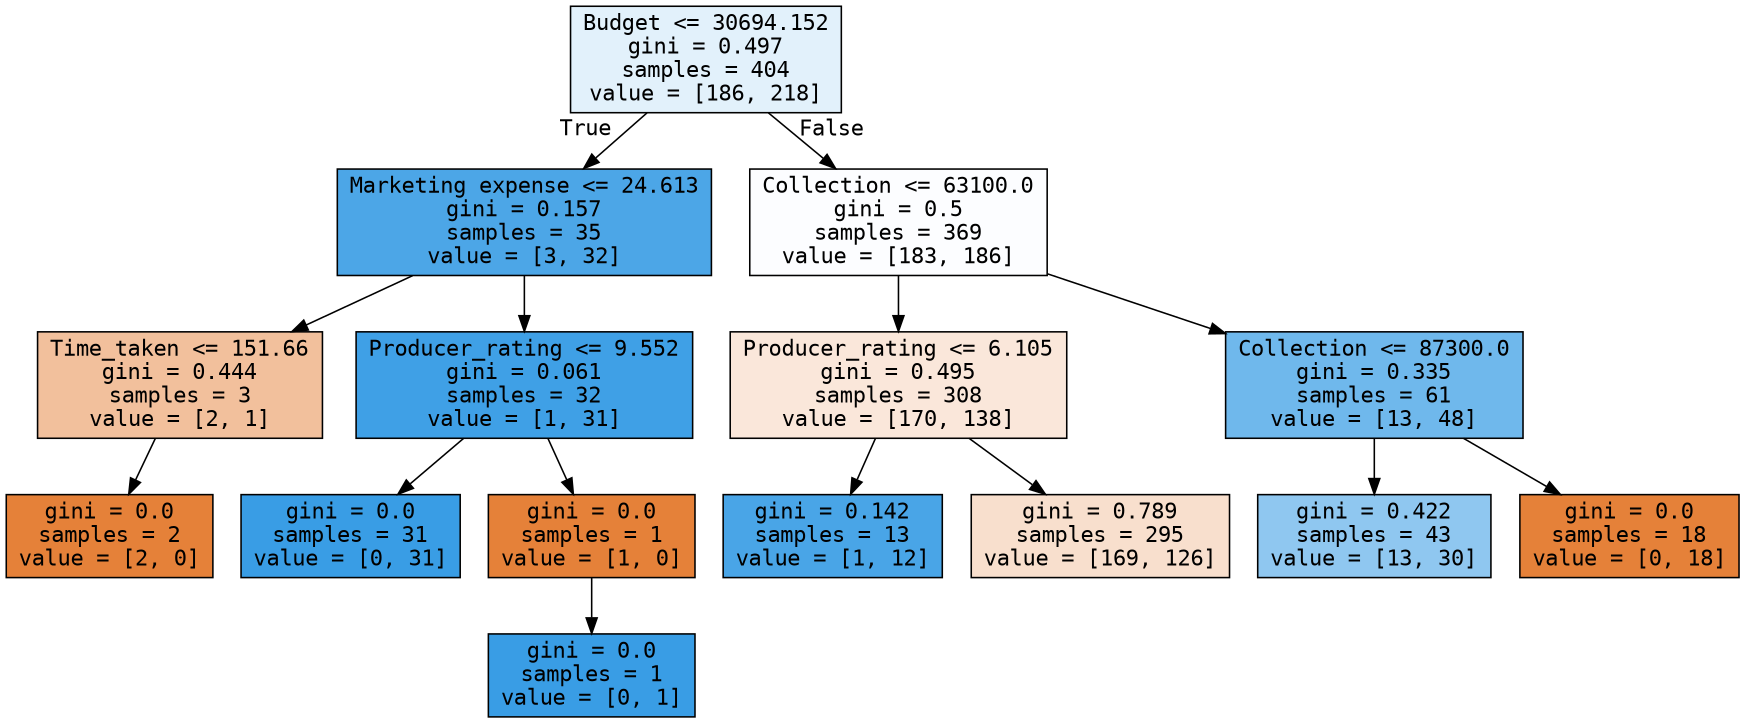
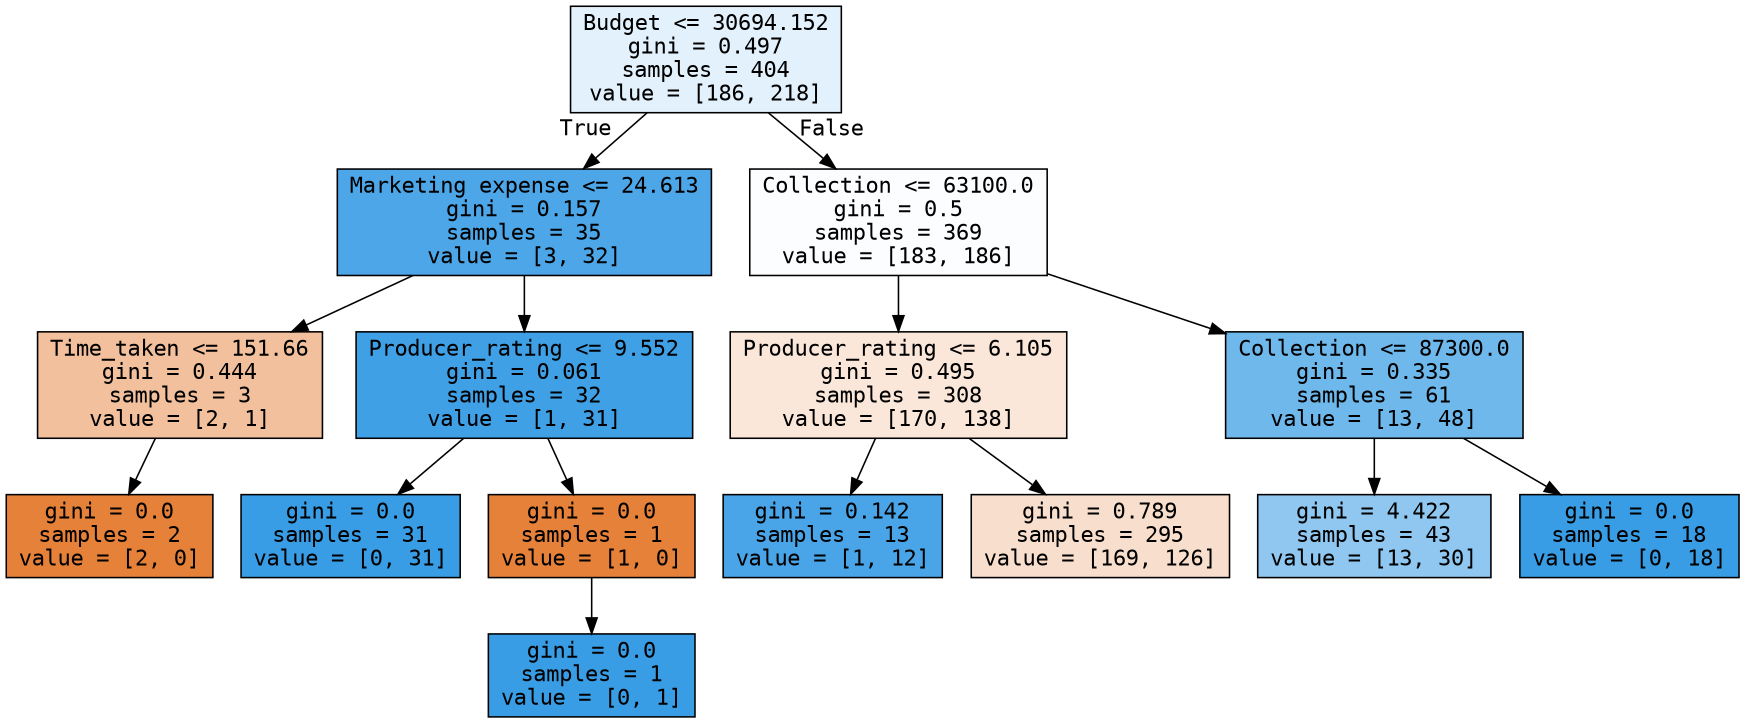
node "gini = 0.422 samples = 43 value = [13, 30]": label "gini = 0.422 samples = 43 value = [13, 30]" -> "gini = 4.422 samples = 43 value = [13, 30]"
node "gini = 0.0 samples = 18 value = [0, 18]": fillcolor #e58139 -> #399de5
